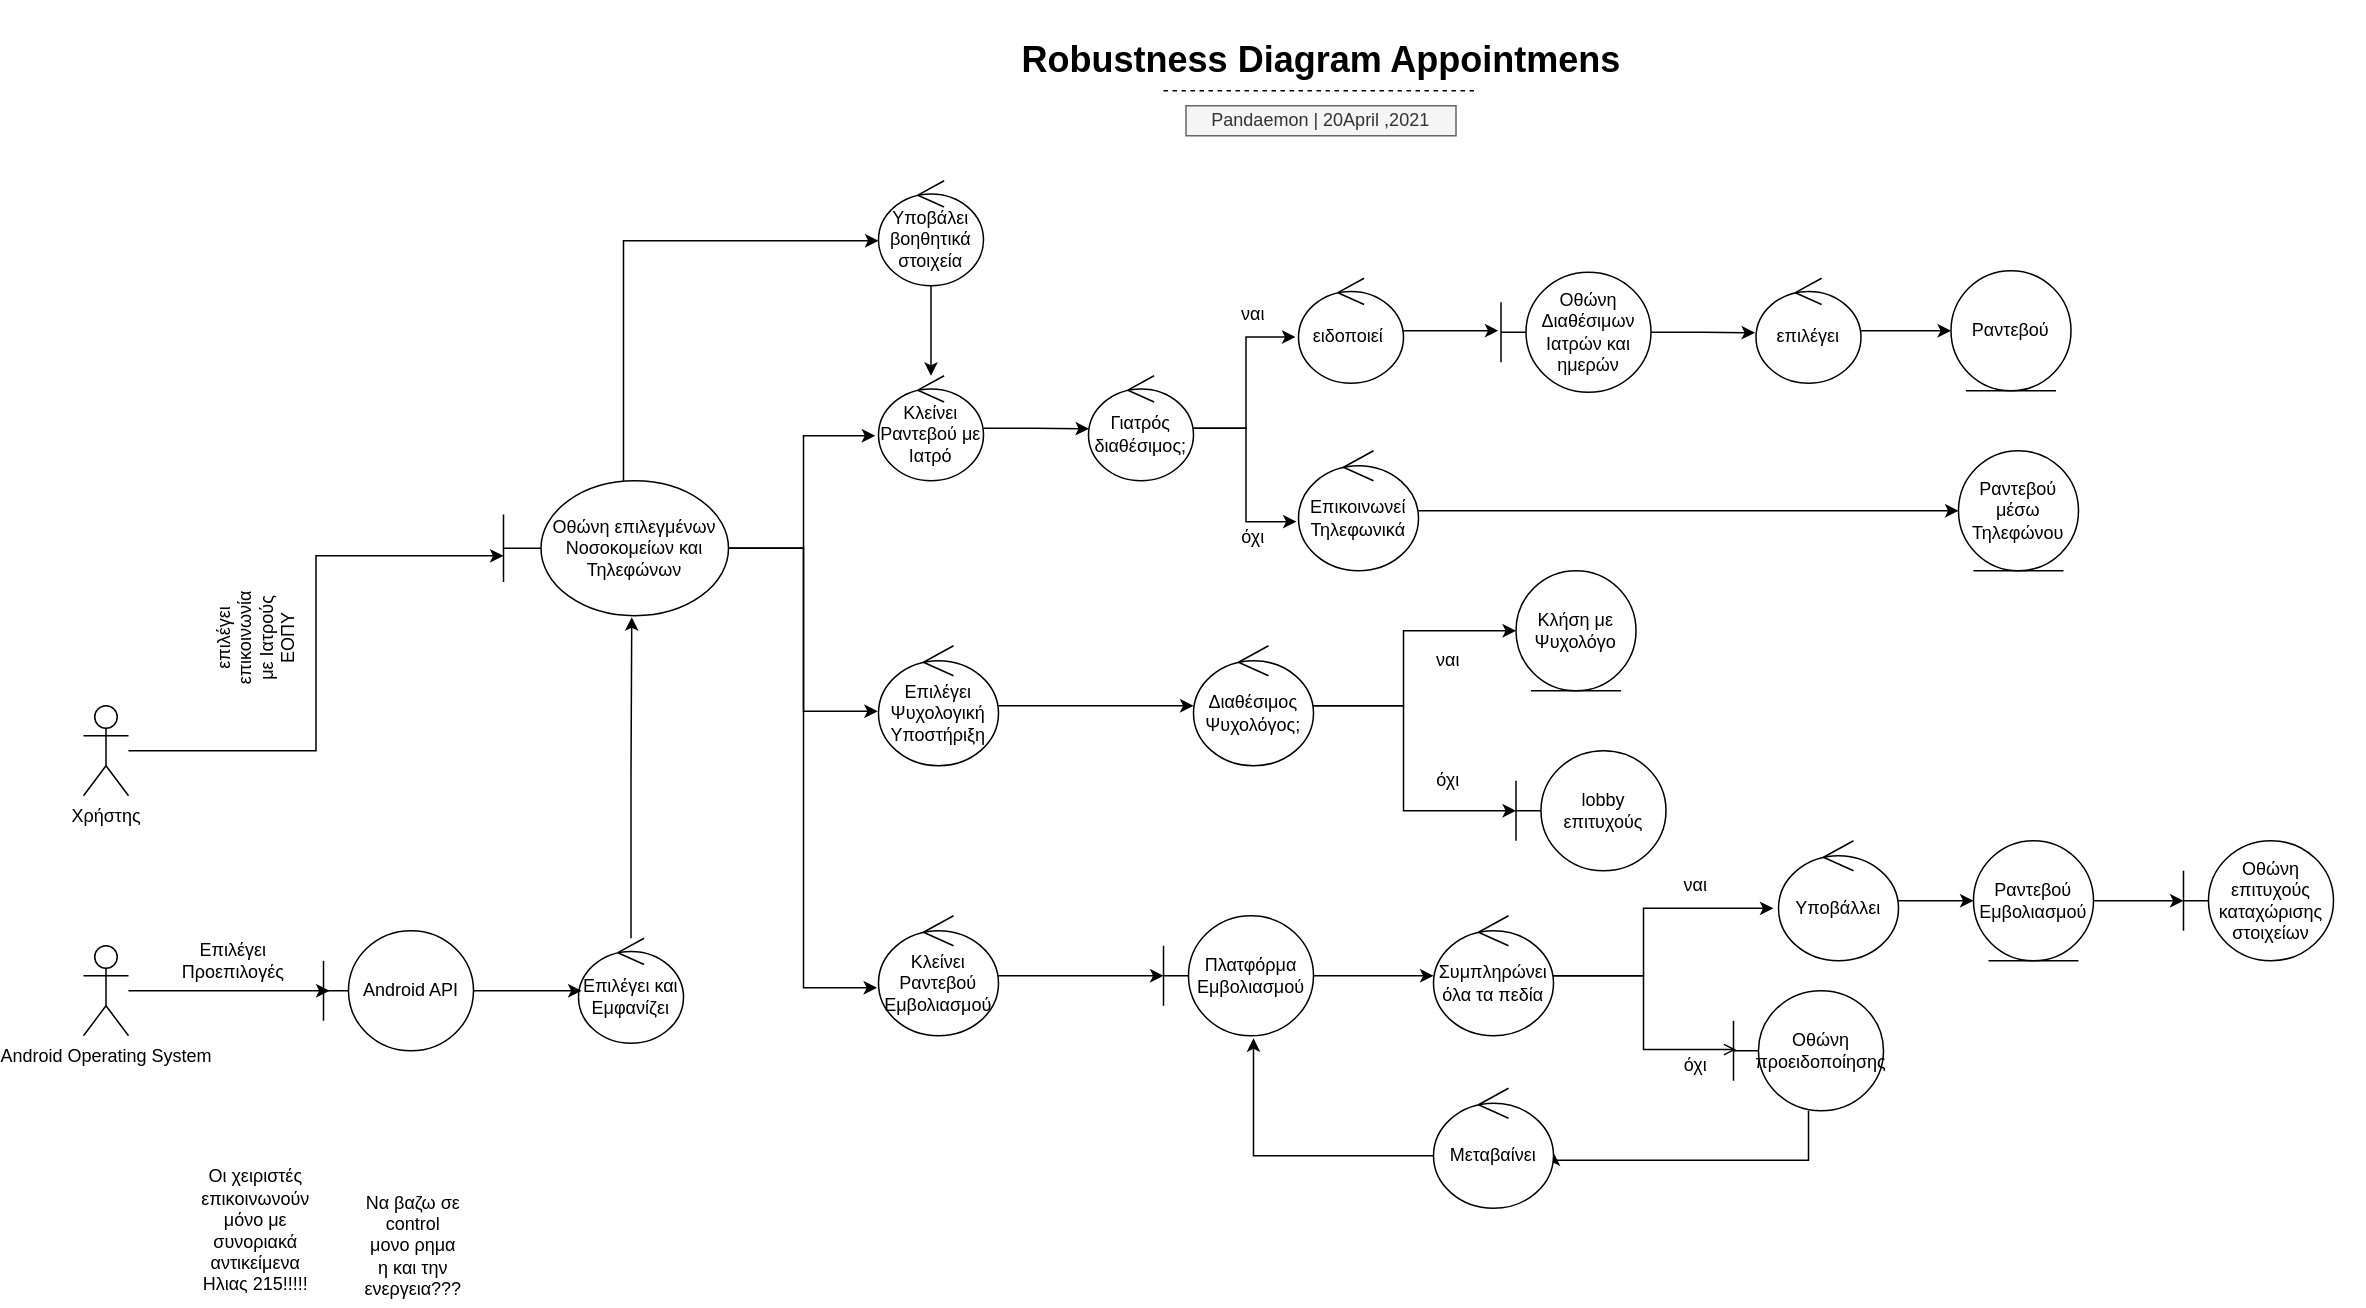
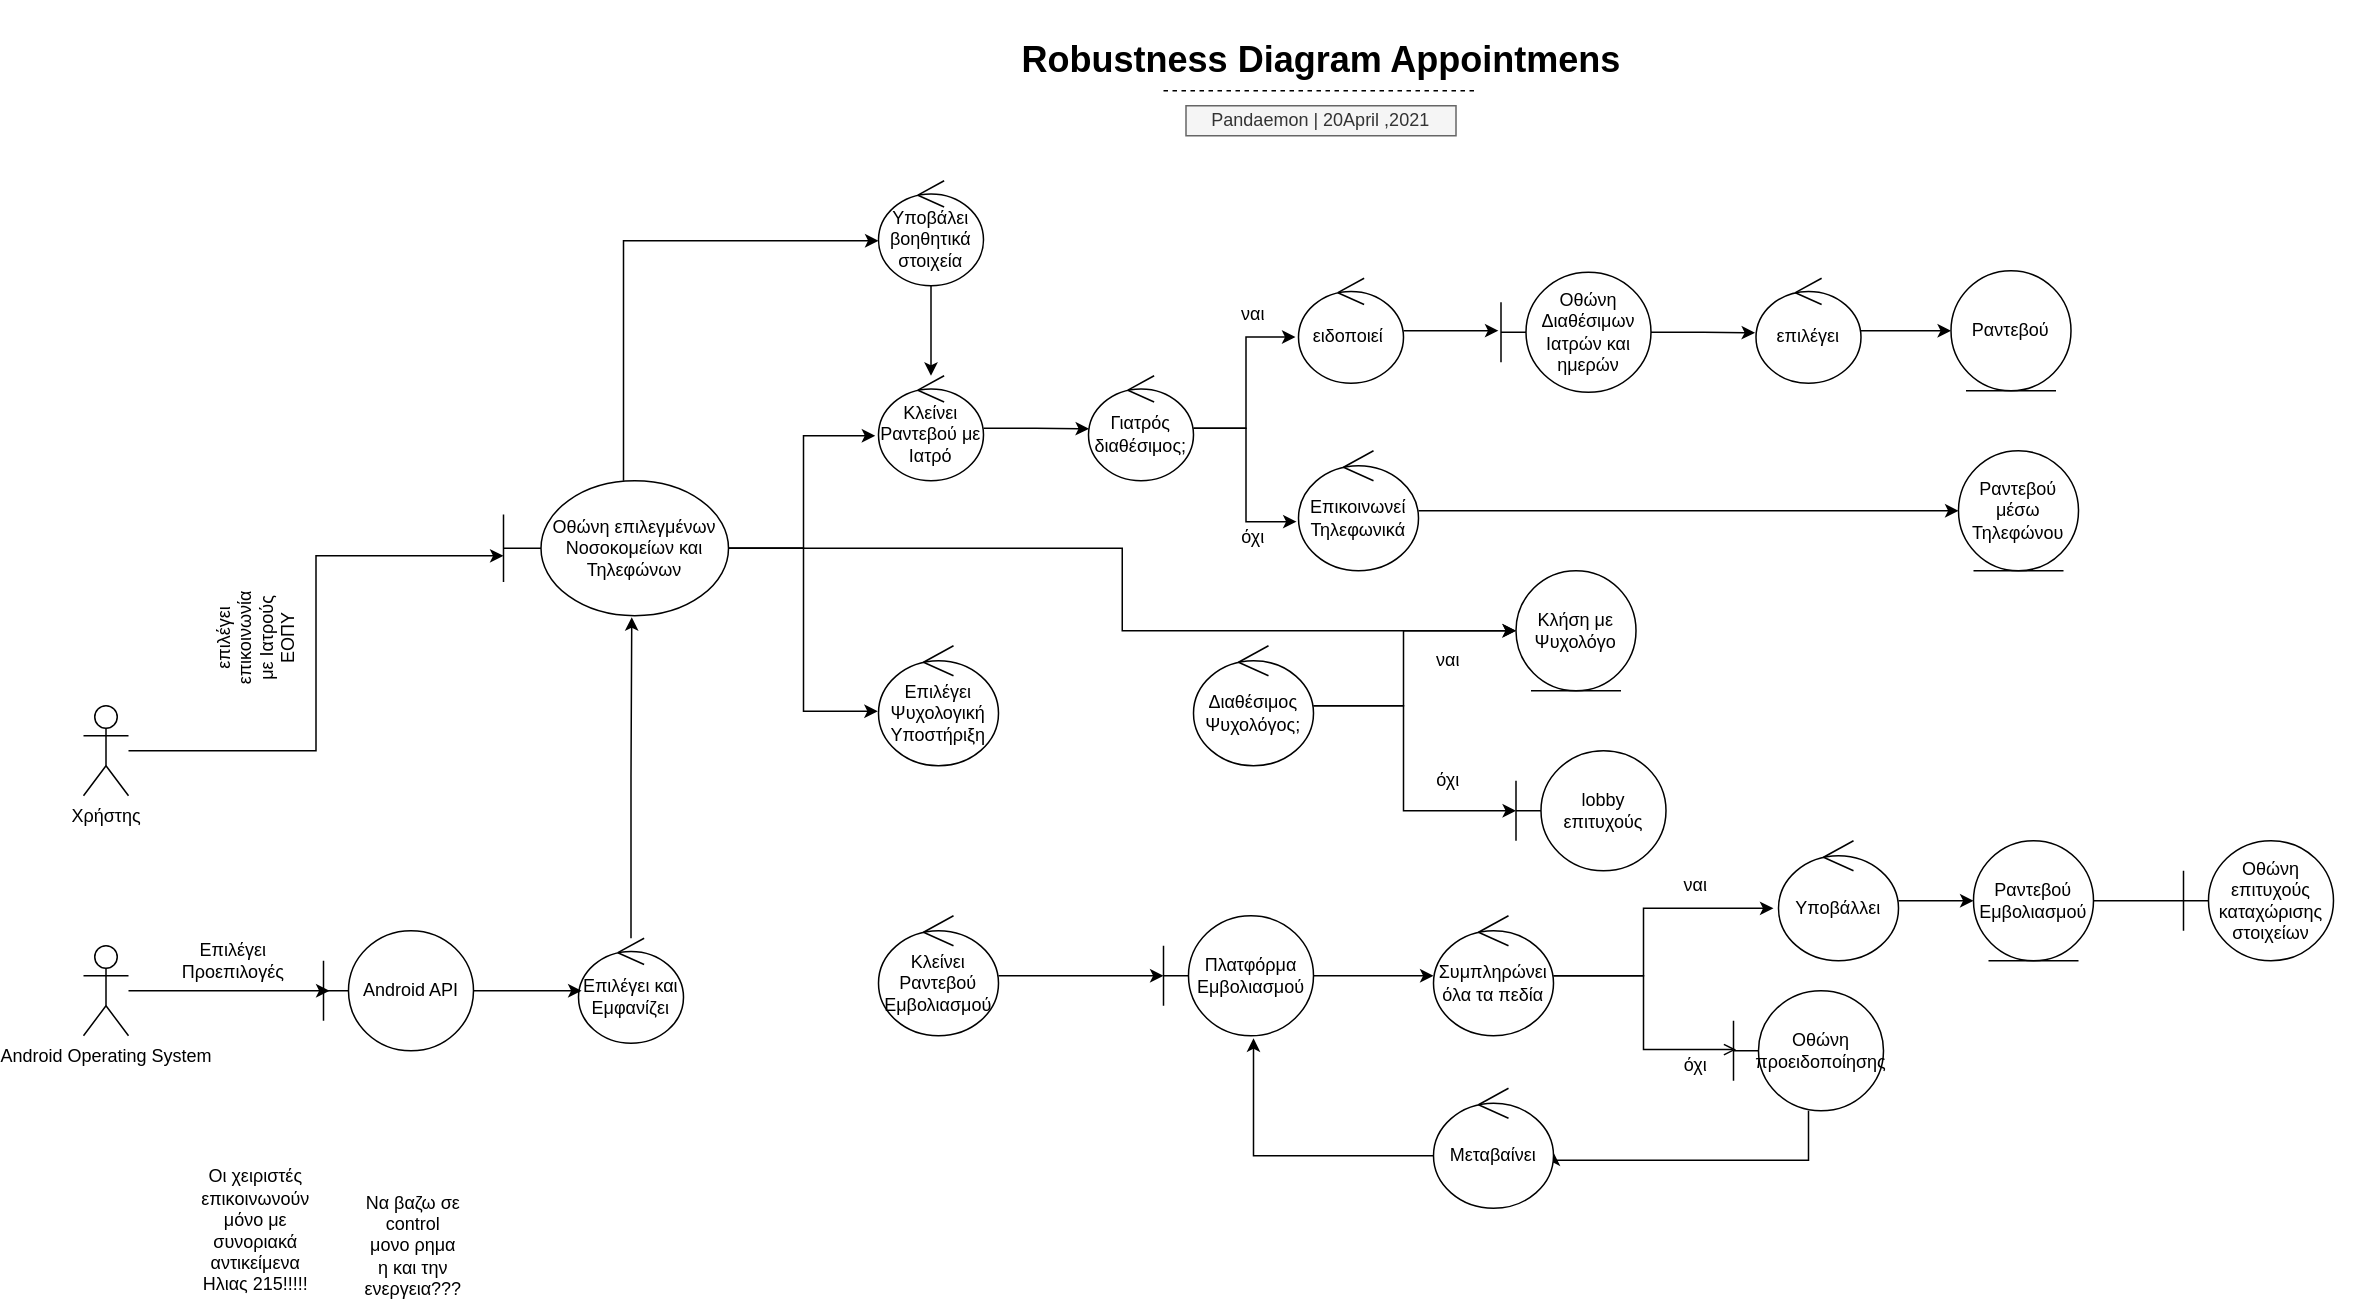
edge "Επιλέγει Ψυχολογική Υποστήριξη" -> "Διαθέσιμος Ψυχολόγος;": removed
edge "Οθώνη επιλεγμένων Νοσοκομείων και Τηλεφώνων" -> "Κλείνει Ραντεβού Εμβολιασμού": now "Οθώνη επιλεγμένων Νοσοκομείων και Τηλεφώνων" -> "Κλήση με Ψυχολόγο"
edge "Ραντεβού Εμβολιασμού" -> "Οθώνη επιτυχούς καταχώρισης στοιχείων": arrowhead classic -> none
